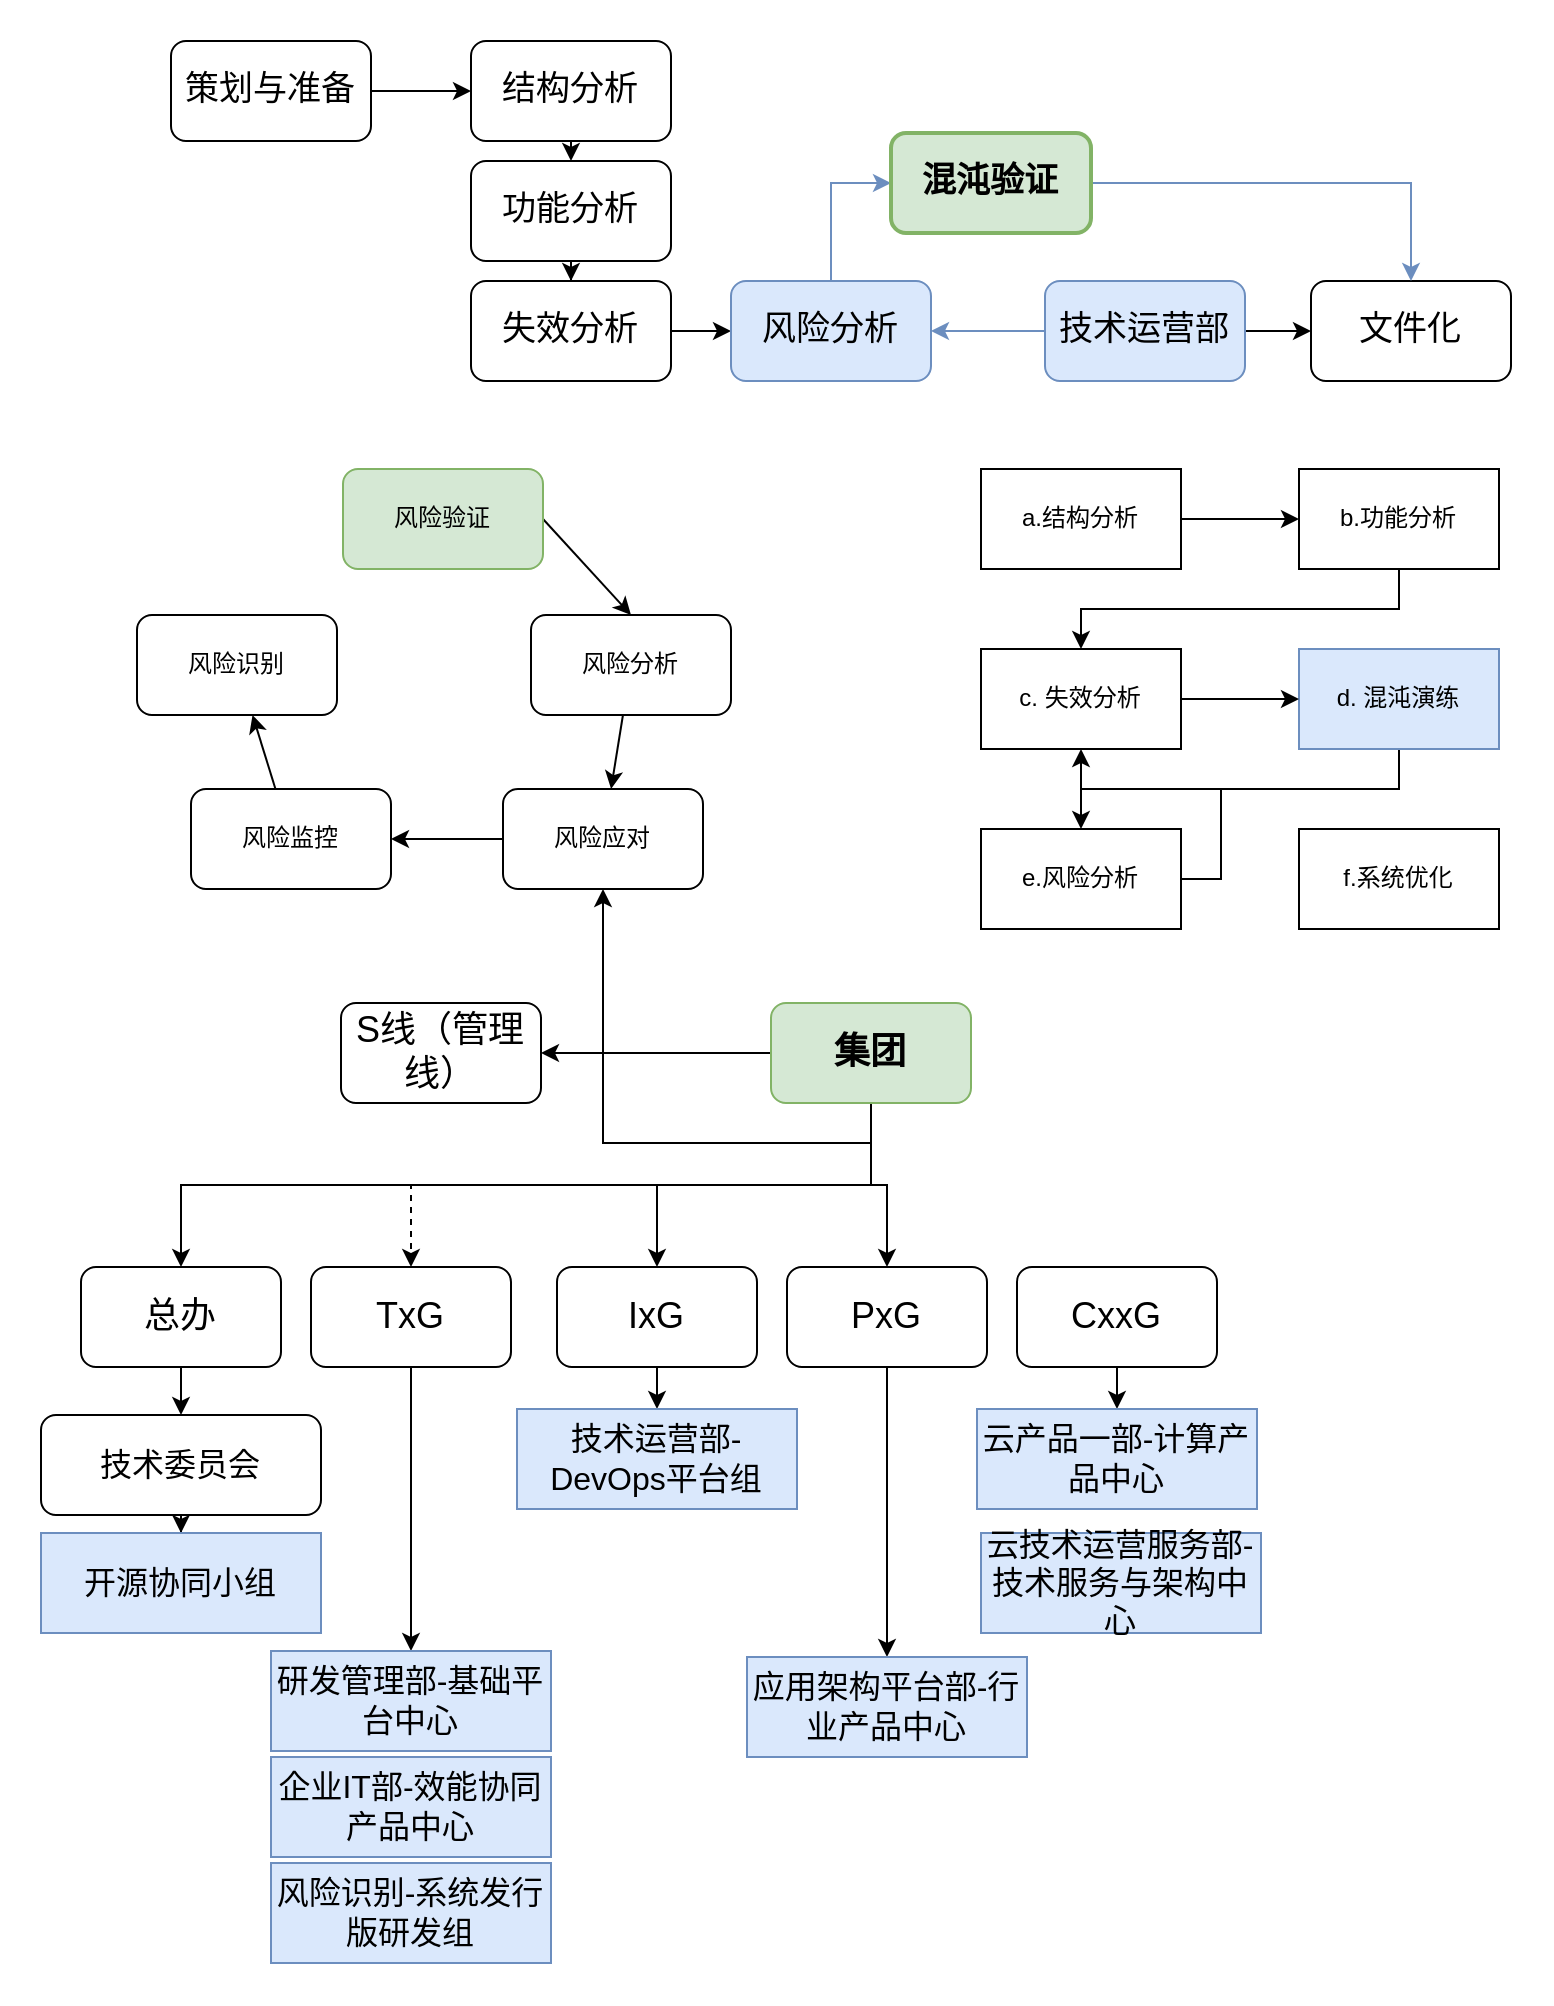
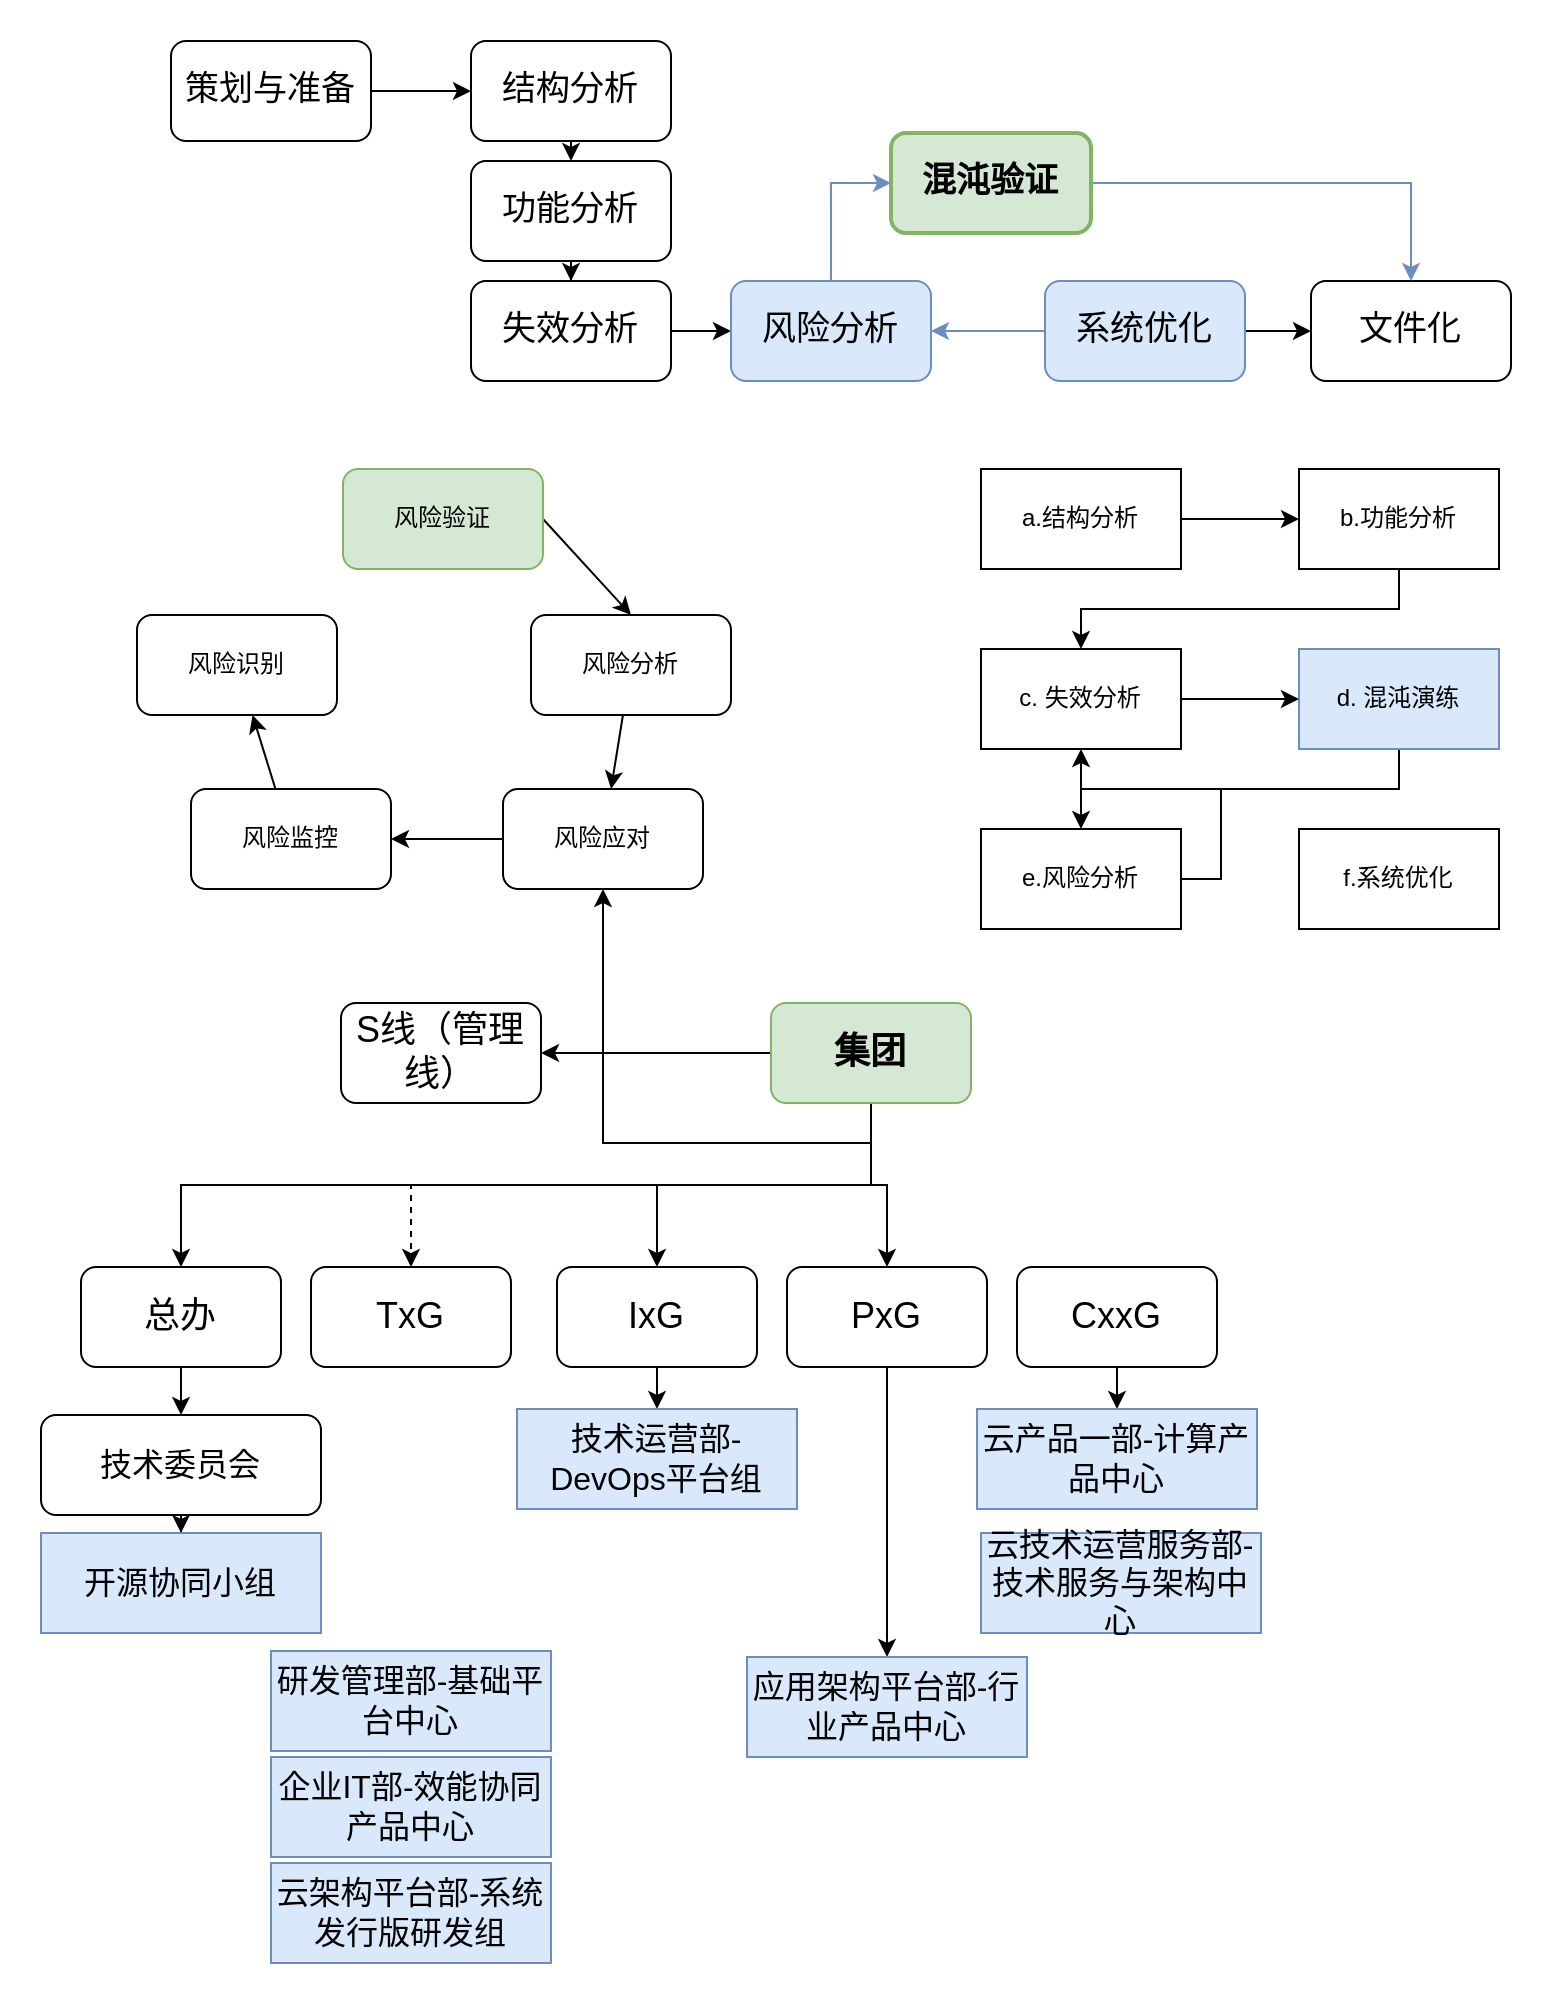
node "技术运营部": label "技术运营部" -> "系统优化"
edge "TxG" -> "研发管理部-基础平台中心": removed
node "风险识别-系统发行版研发组": label "风险识别-系统发行版研发组" -> "云架构平台部-系统发行版研发组"
